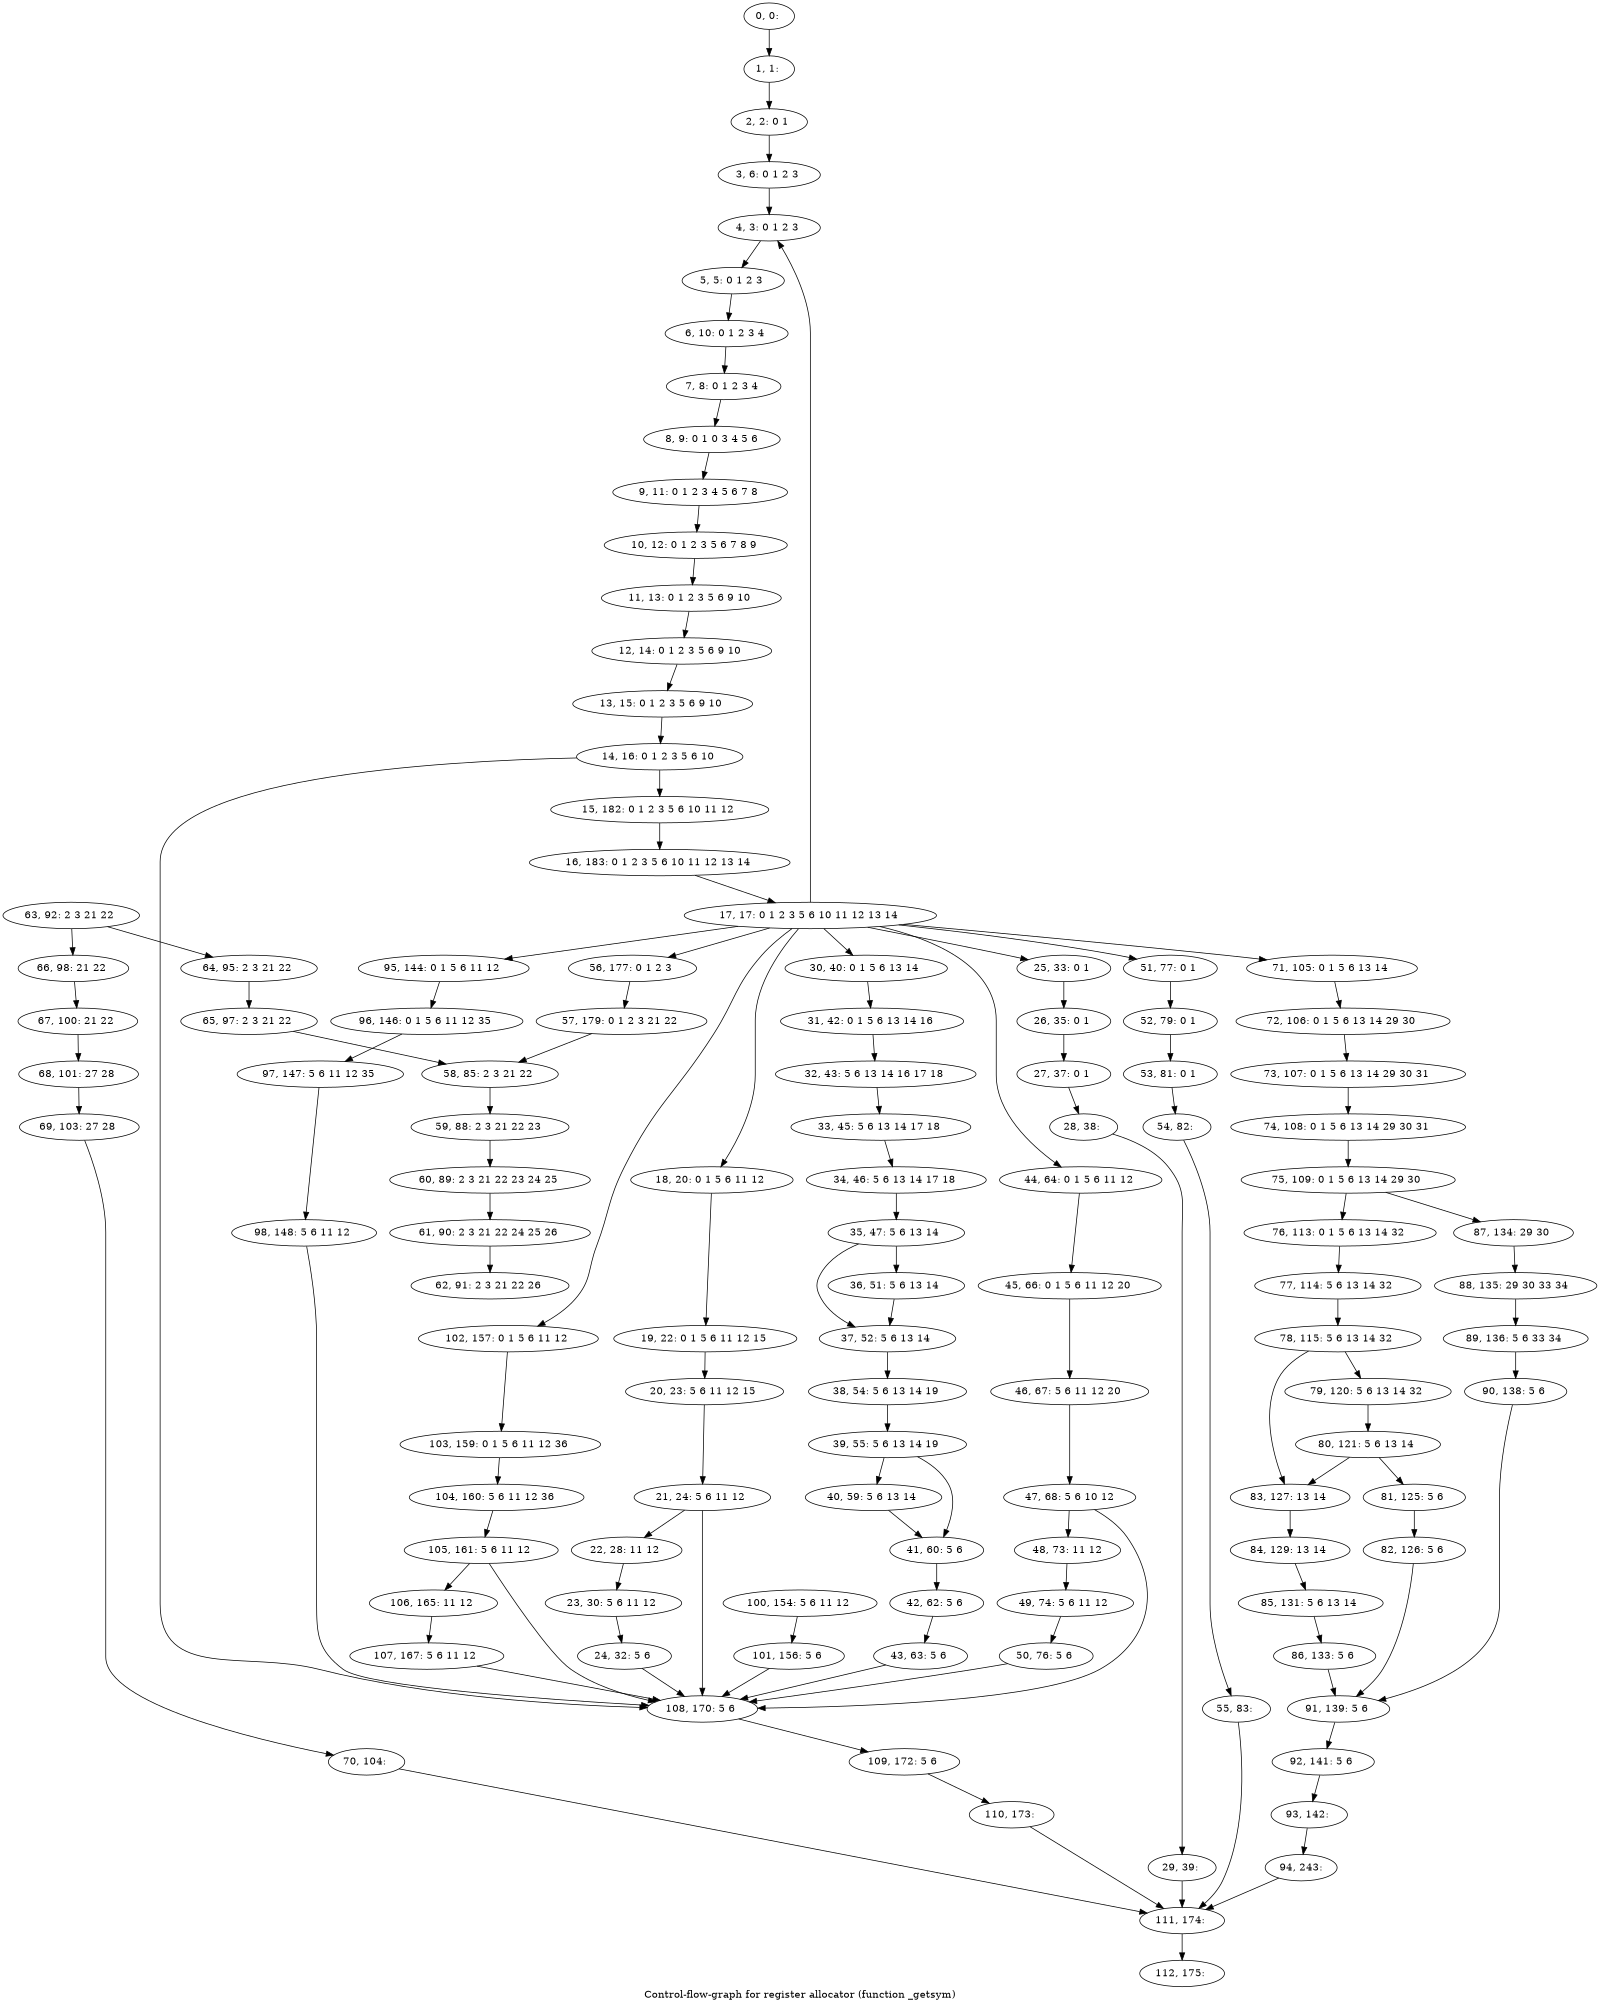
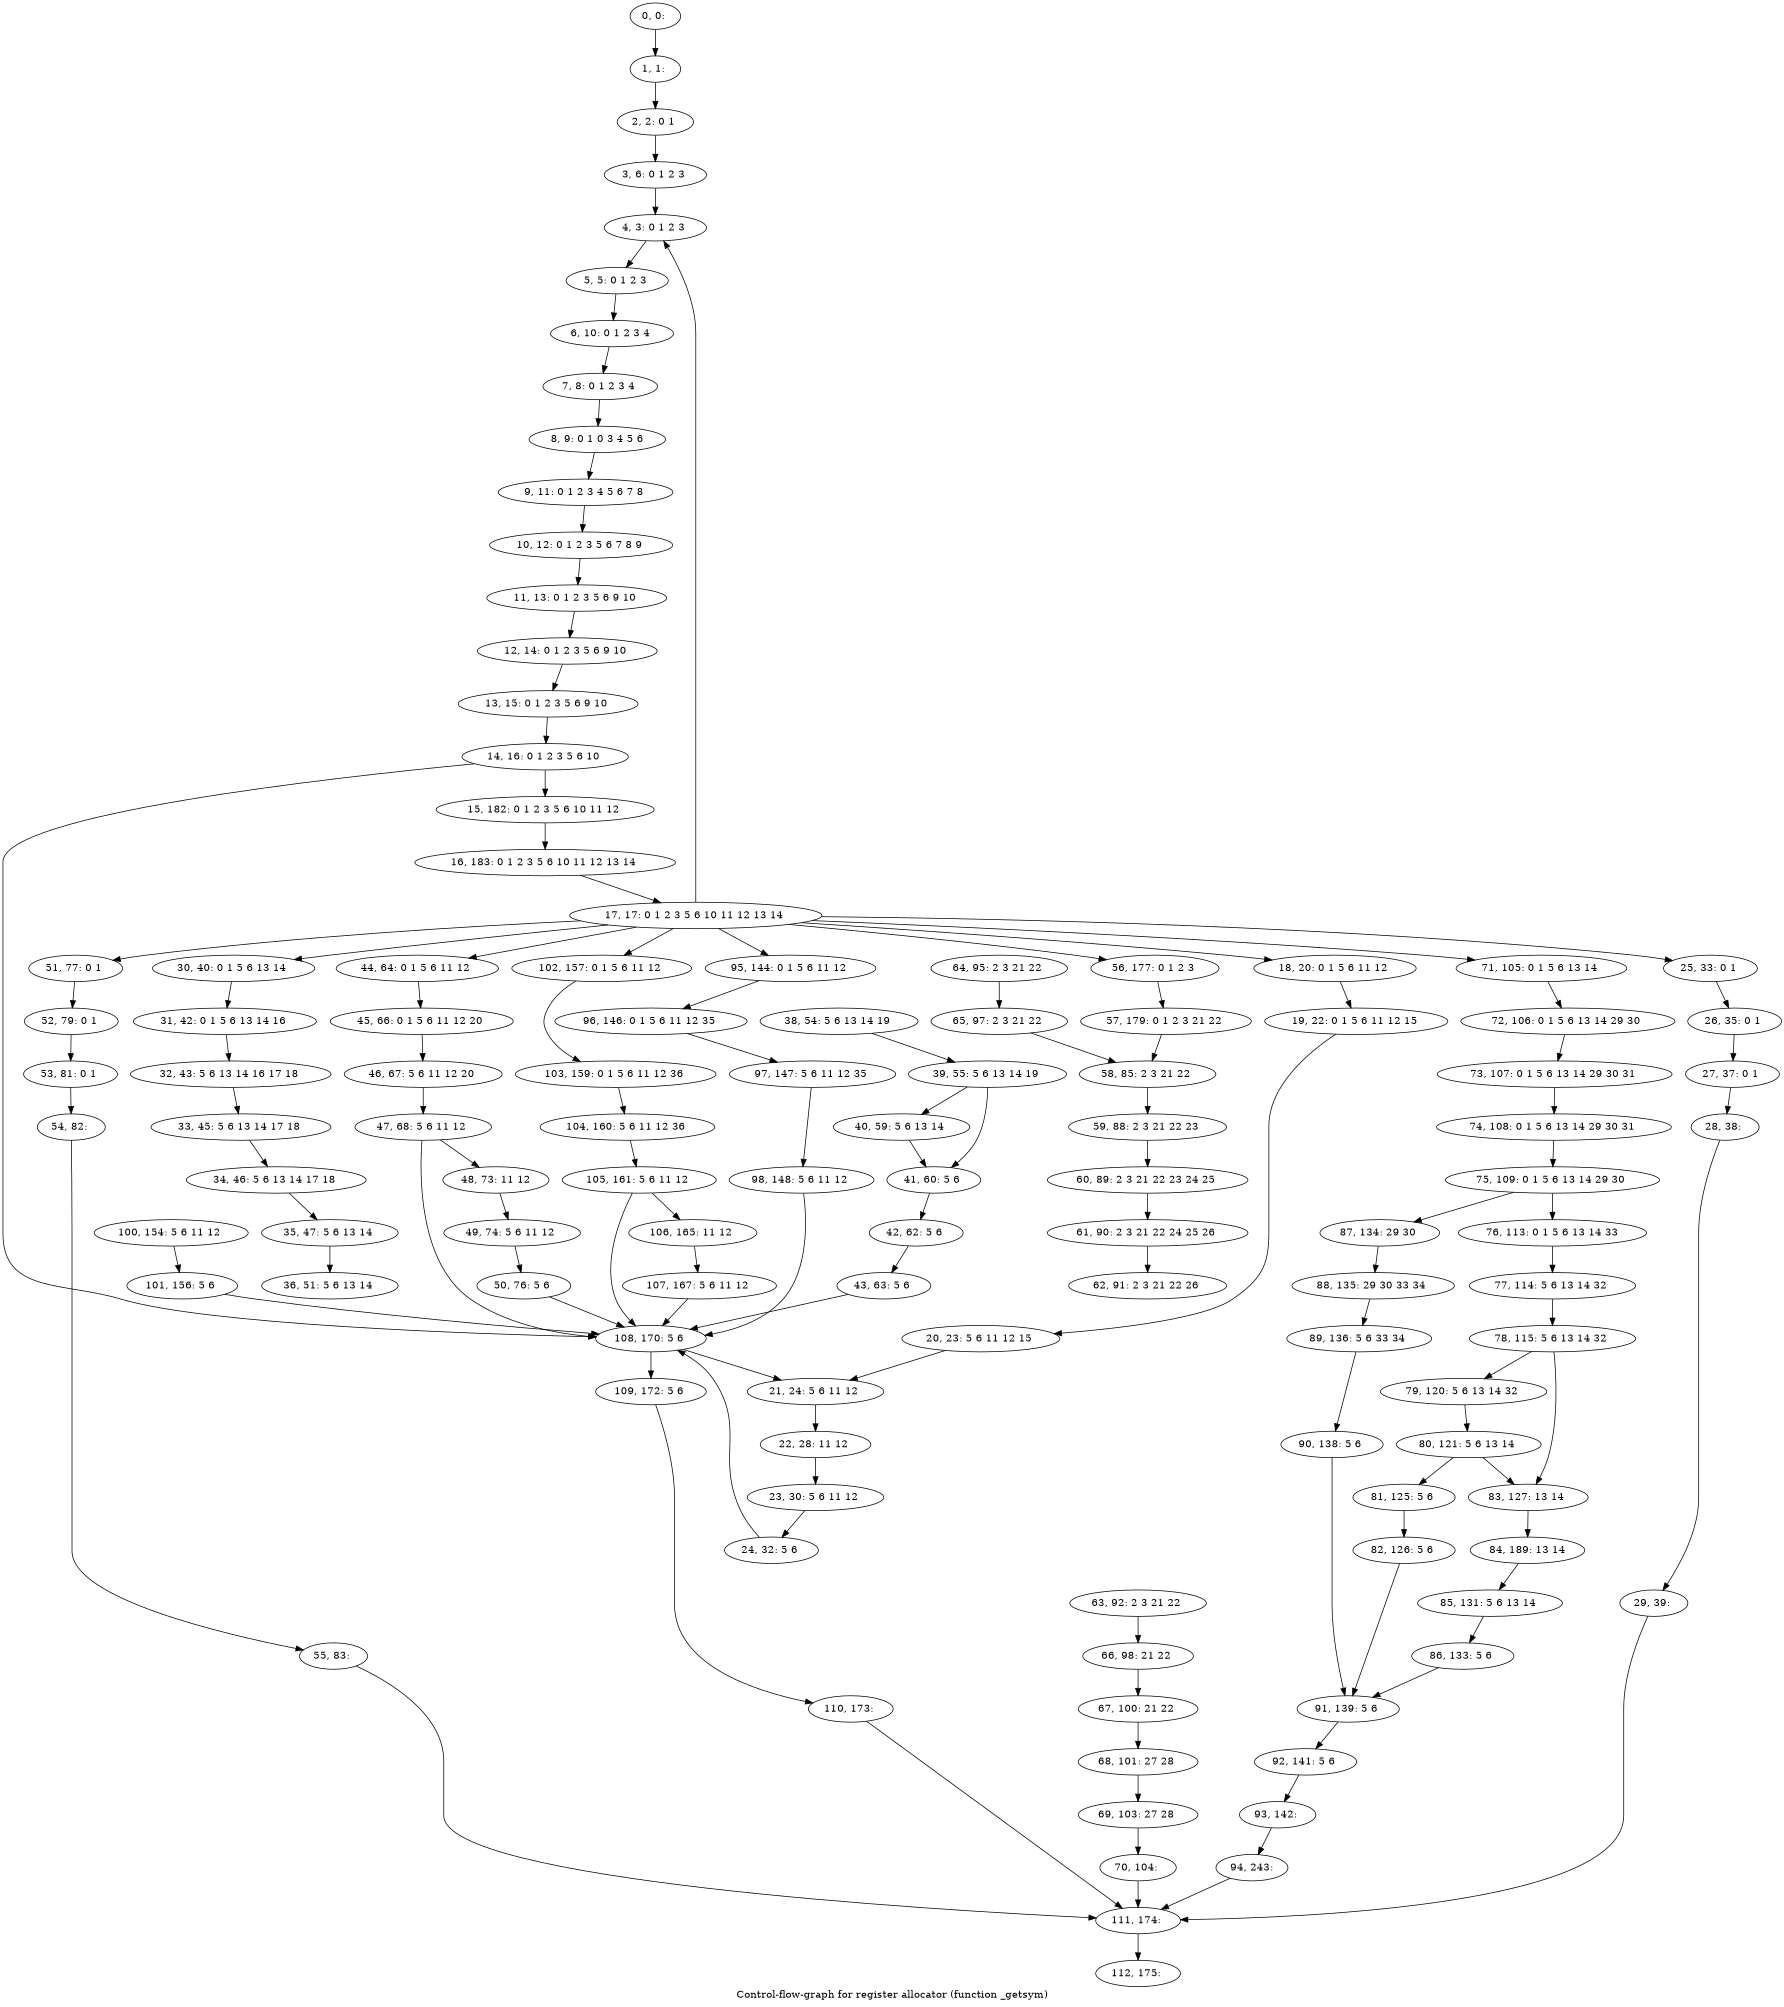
edge "63, 92: 2 3 21 22" -> "64, 95: 2 3 21 22": removed
node "76, 113: 0 1 5 6 13 14 32": label "76, 113: 0 1 5 6 13 14 32" -> "76, 113: 0 1 5 6 13 14 33"
node "37, 52: 5 6 13 14": removed
node "47, 68: 5 6 10 12": label "47, 68: 5 6 10 12" -> "47, 68: 5 6 11 12"
node "84, 129: 13 14": label "84, 129: 13 14" -> "84, 189: 13 14"
edge "21, 24: 5 6 11 12" -> "108, 170: 5 6": reversed
